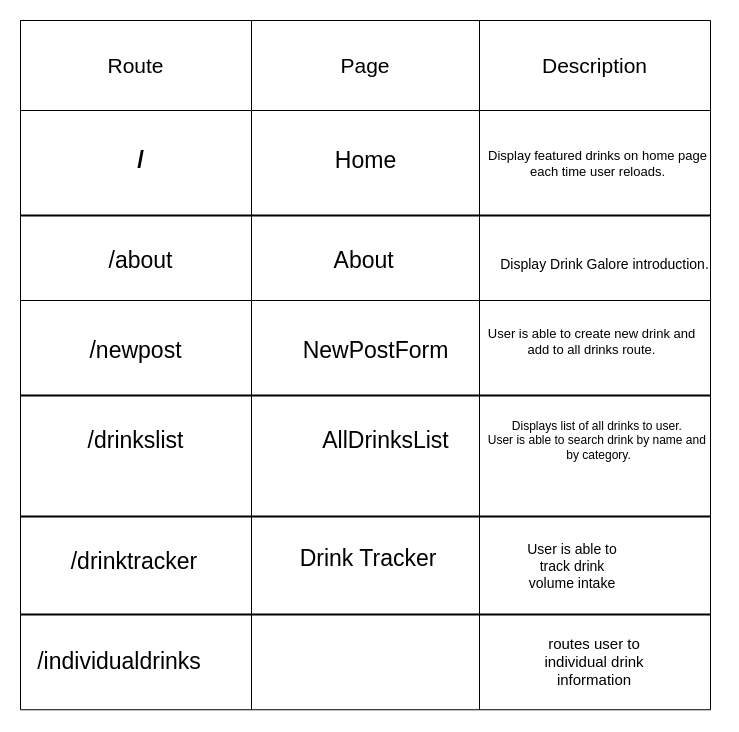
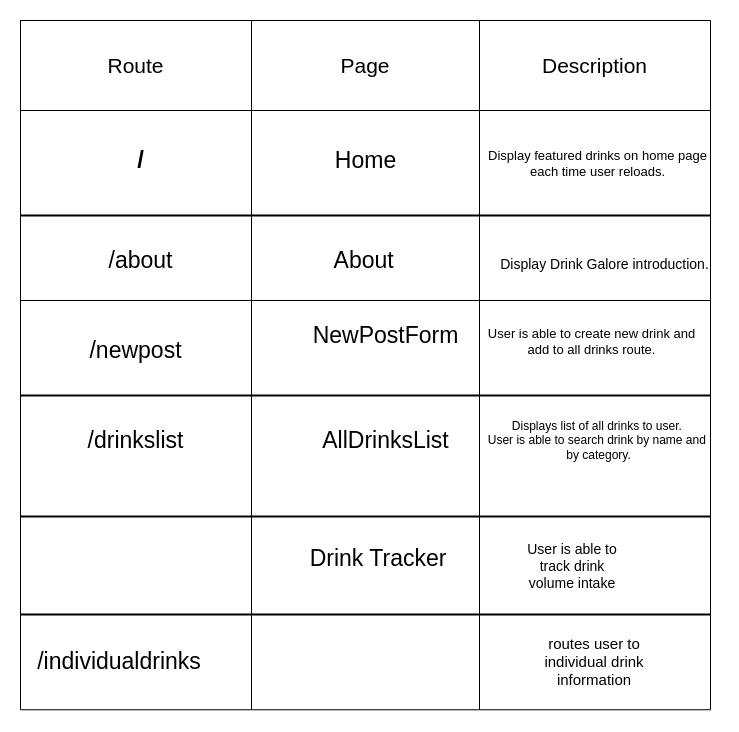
node "NewPostForm": moved (376, 351) -> (386, 336)
node "Drink Tracker": moved (369, 559) -> (379, 559)
node "/drinktracker": removed
